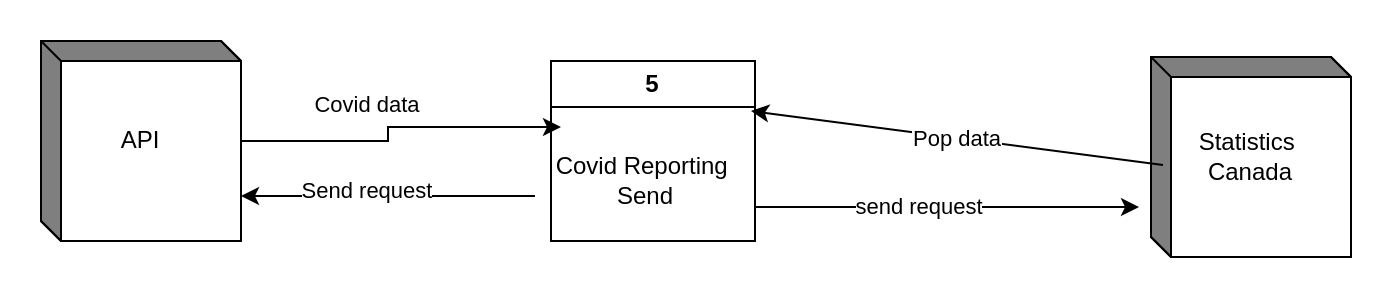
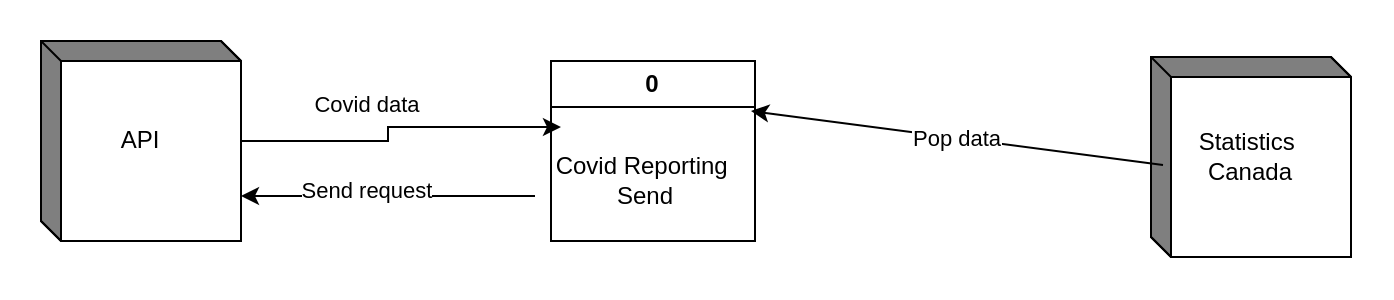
node "5": label "5" -> "0"
edge "Covid Reporting Send" -> "Statistics Canada": removed, label "send request"
